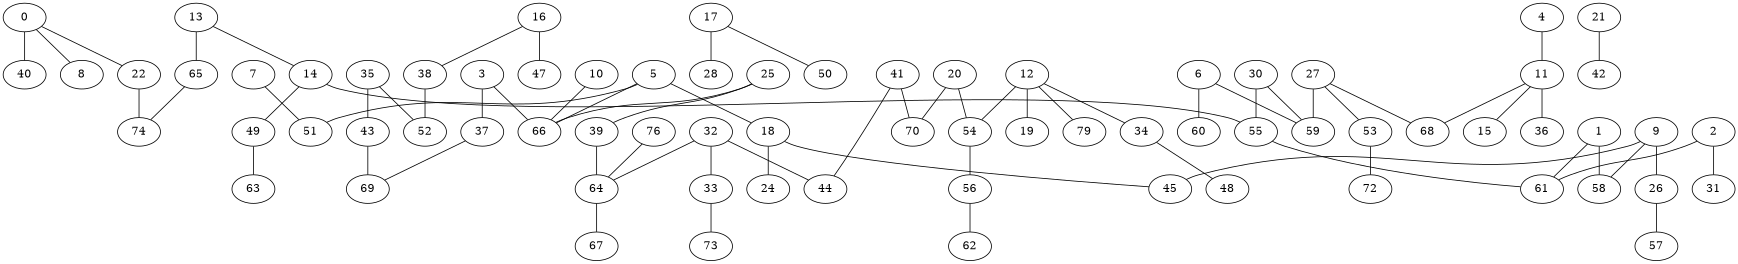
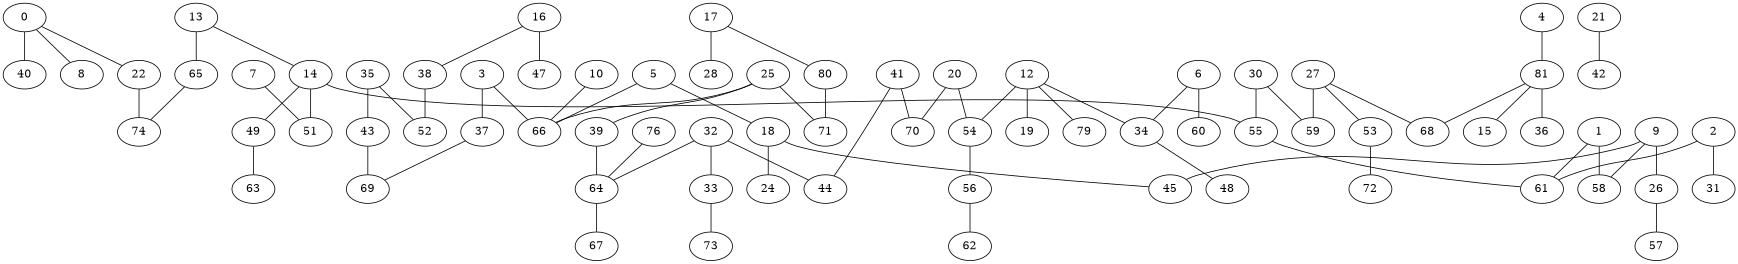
node "50": label "50" -> "80"
node "11": label "11" -> "81"
edge "6" -- "59": now "6" -- "34"
edge "5" -- "51": now "14" -- "51"
node "71": added
